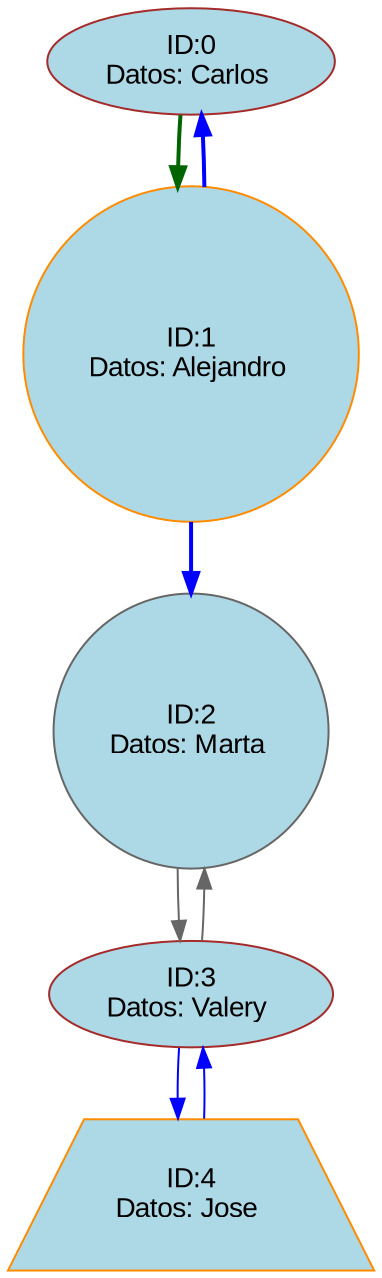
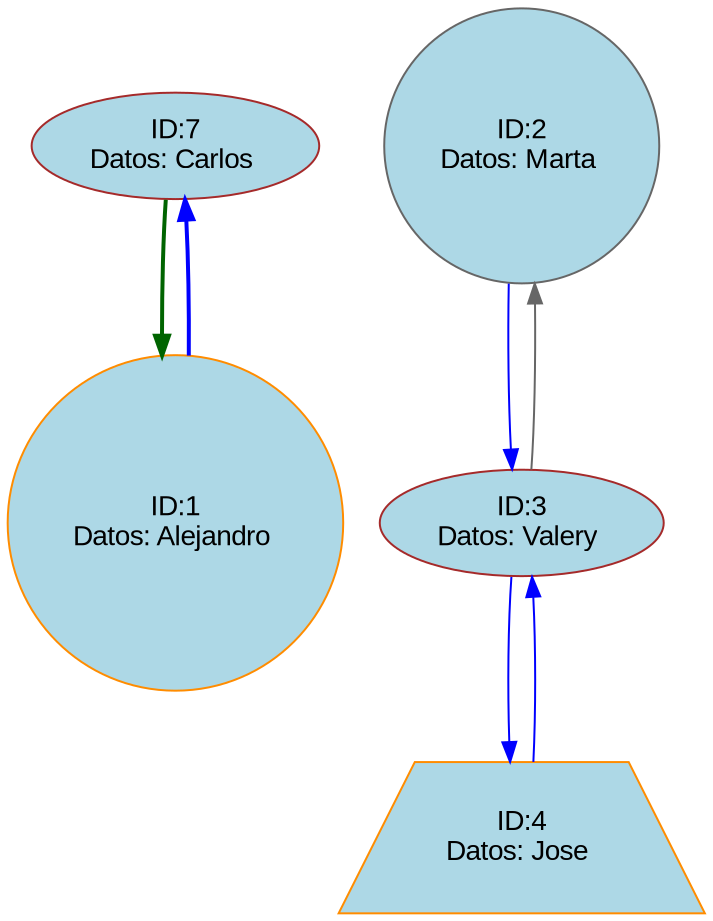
node "ID:0 Datos: Carlos": label "ID:0 Datos: Carlos" -> "ID:7 Datos: Carlos"
edge "ID:1 Datos: Alejandro" -> "ID:2 Datos: Marta": removed
edge "ID:2 Datos: Marta" -> "ID:3 Datos: Valery": color gray40 -> blue
